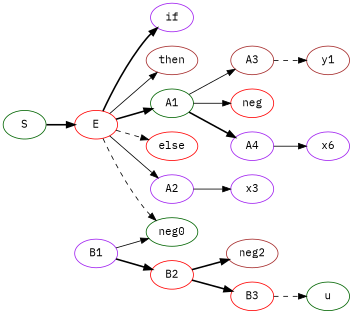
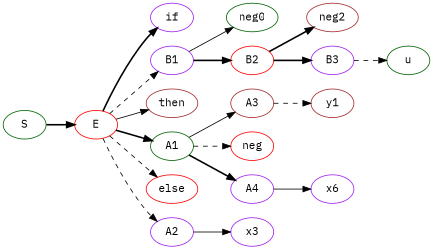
edge "A1" -> "neg": style solid -> dashed
edge "E" -> "A2": style solid -> dashed
edge "E" -> "neg0": now "E" -> "B1"
node "B3": color red -> purple
